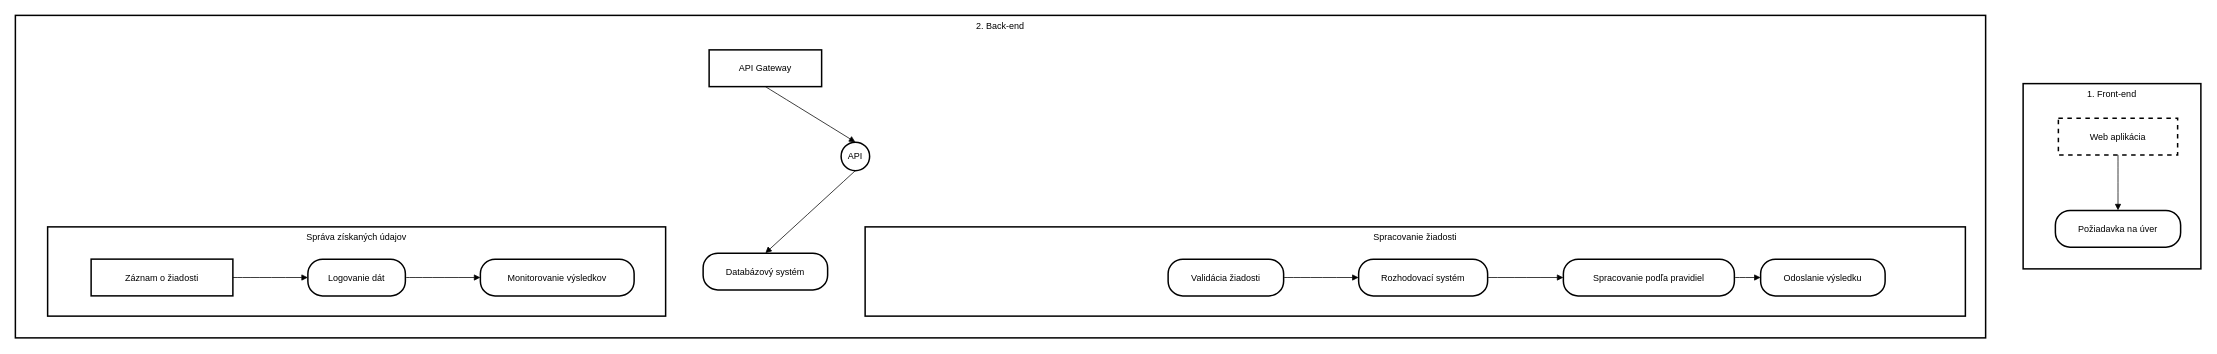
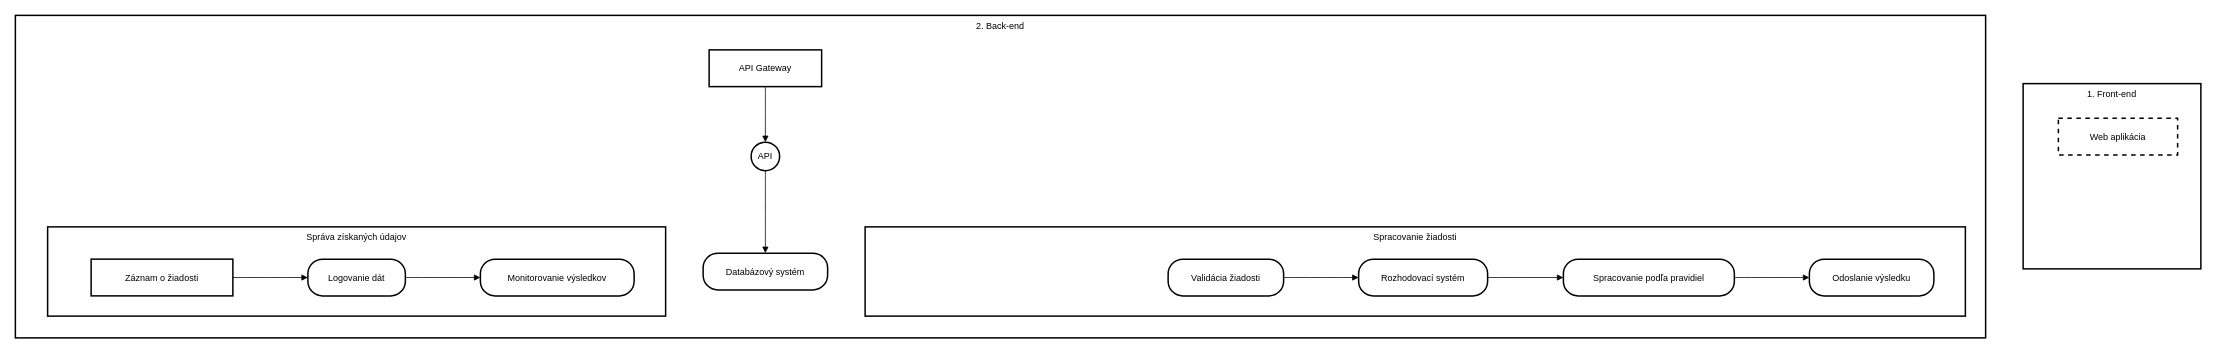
node "API": moved (855, 156) -> (765, 156)
edge "Web aplikácia" -> "Požiadavka na úver": removed
node "Požiadavka na úver": removed
node "Odoslanie výsledku": moved (1823, 278) -> (1872, 278)
